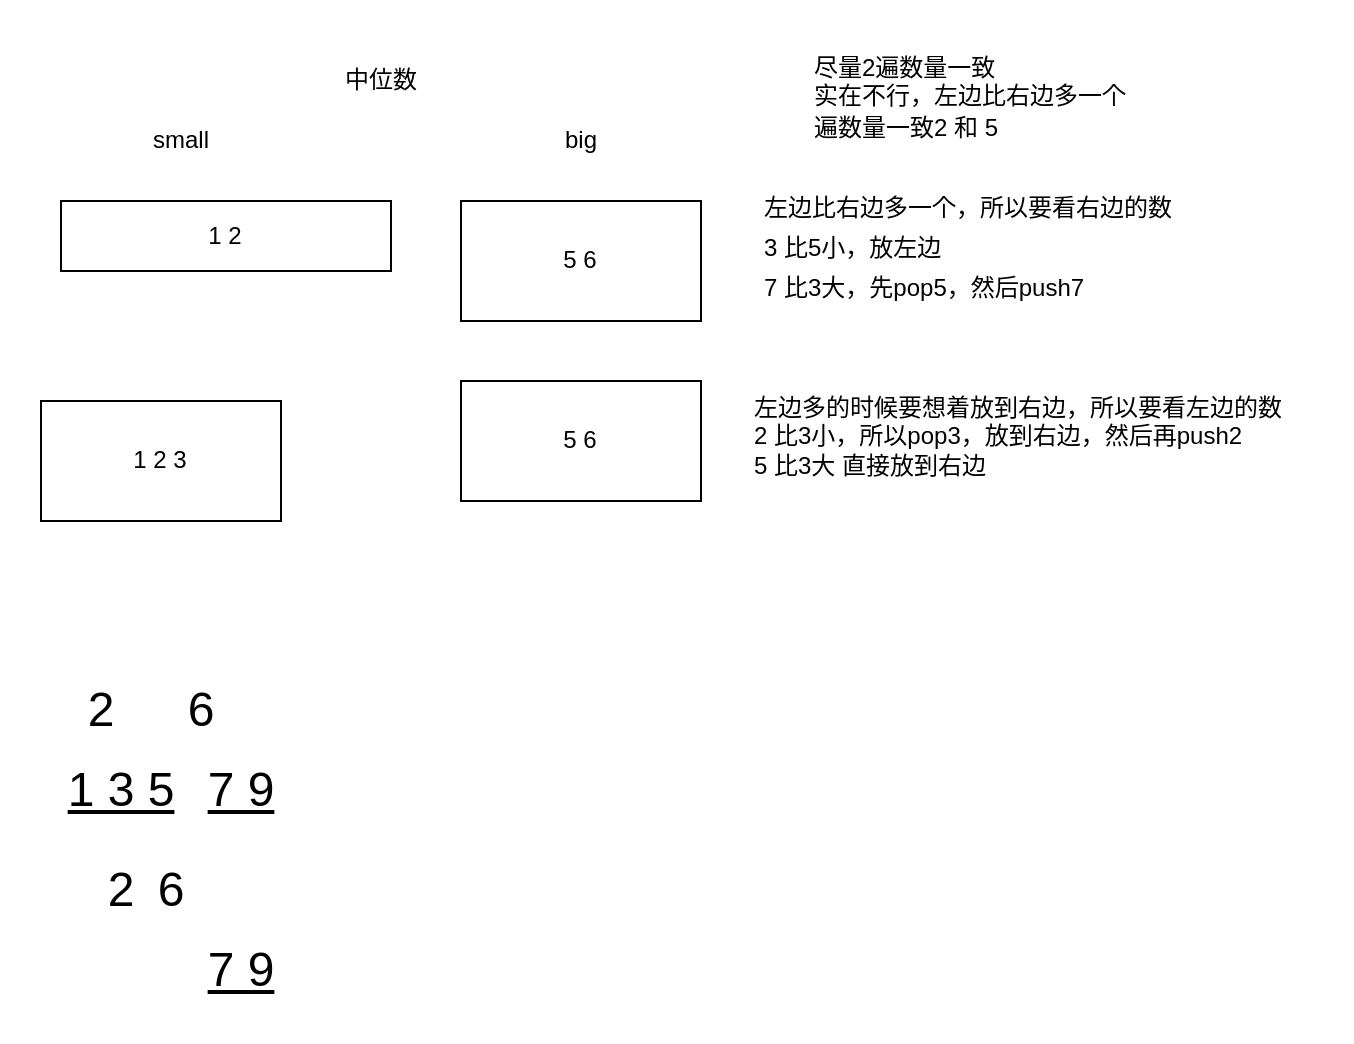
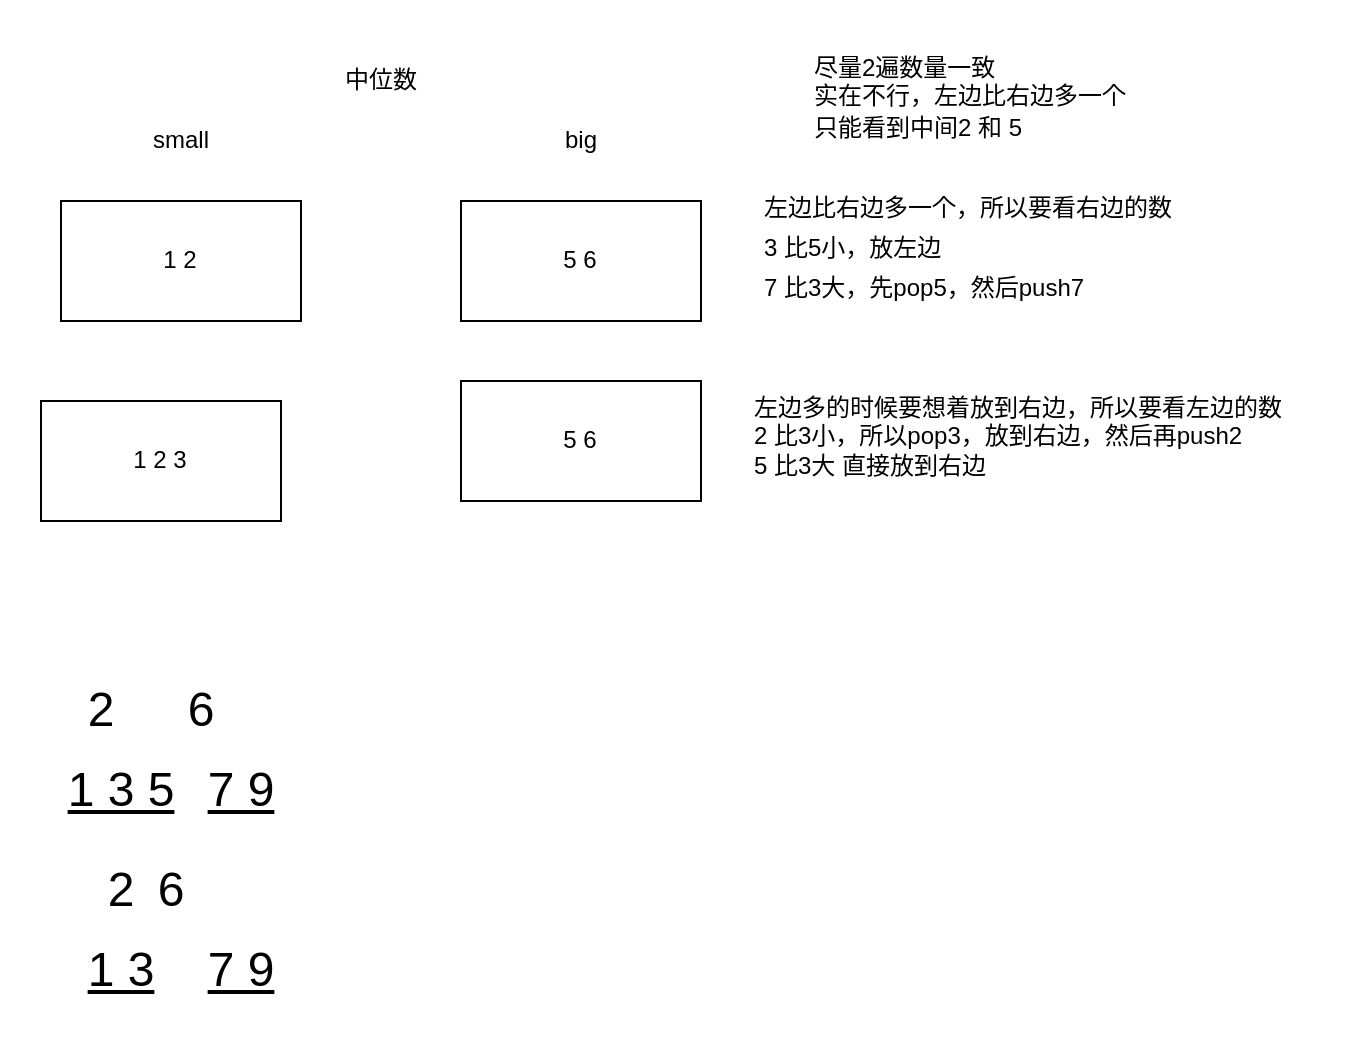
node "遍数量一致2 和 5": label "遍数量一致2 和 5" -> "只能看到中间2 和 5"
node "1 2": size 330x70 -> 240x120
node "1 3": added
